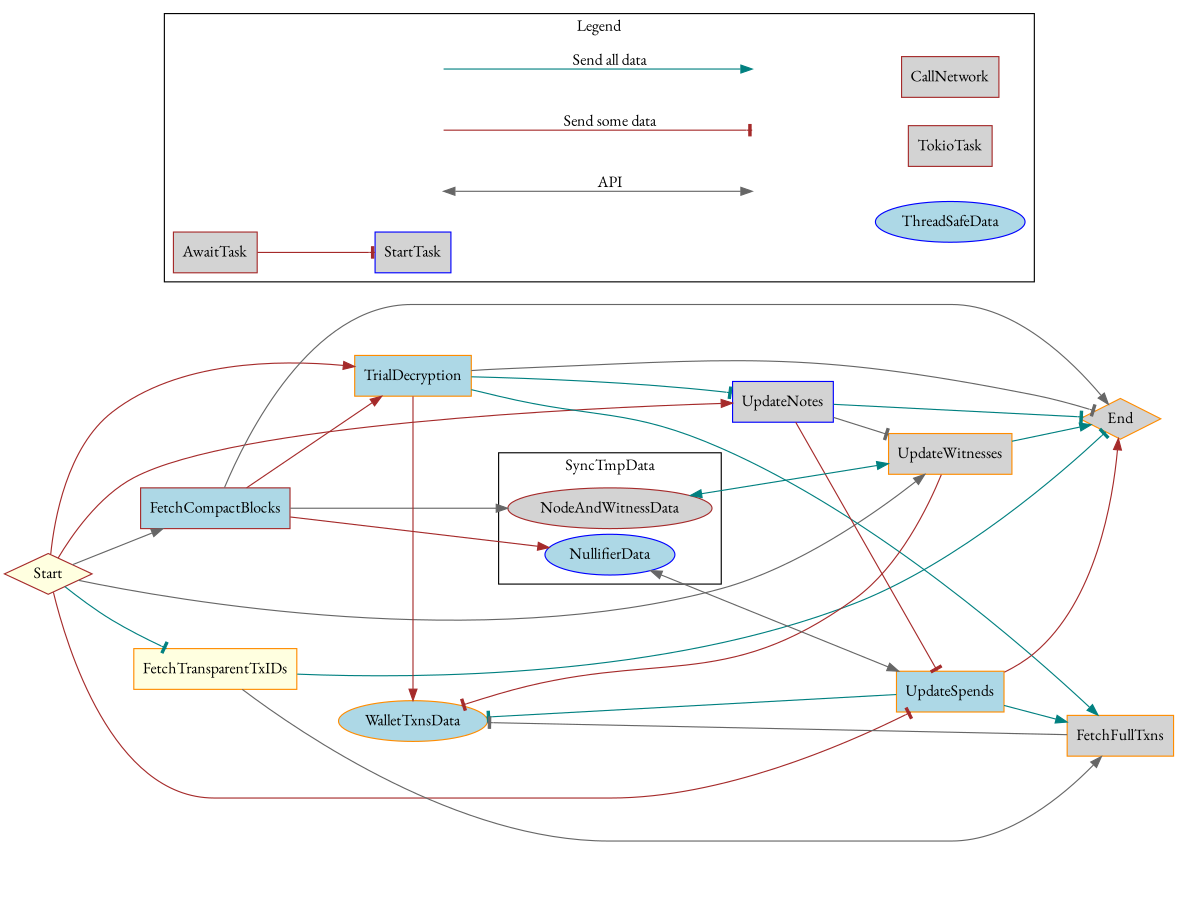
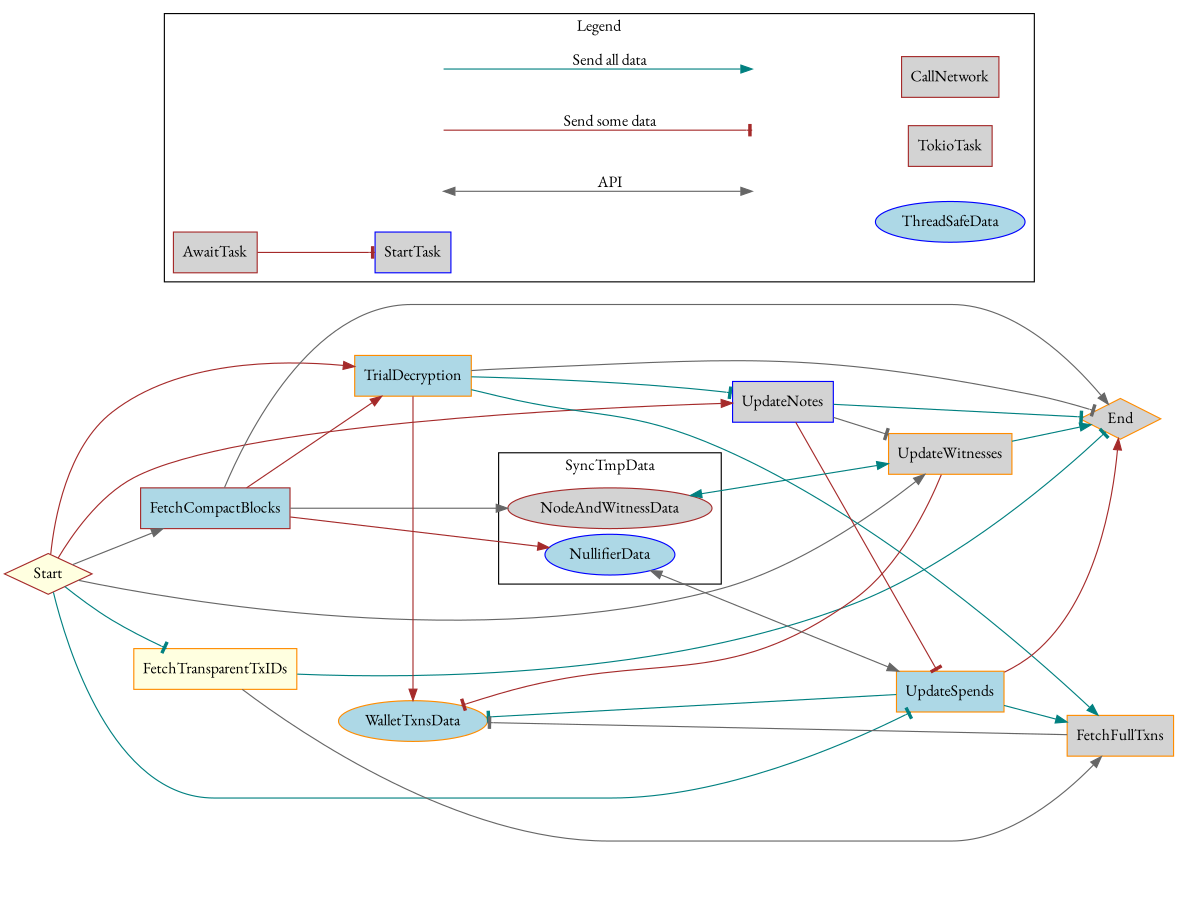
edge "Start" -> "UpdateSpends": color brown -> teal
